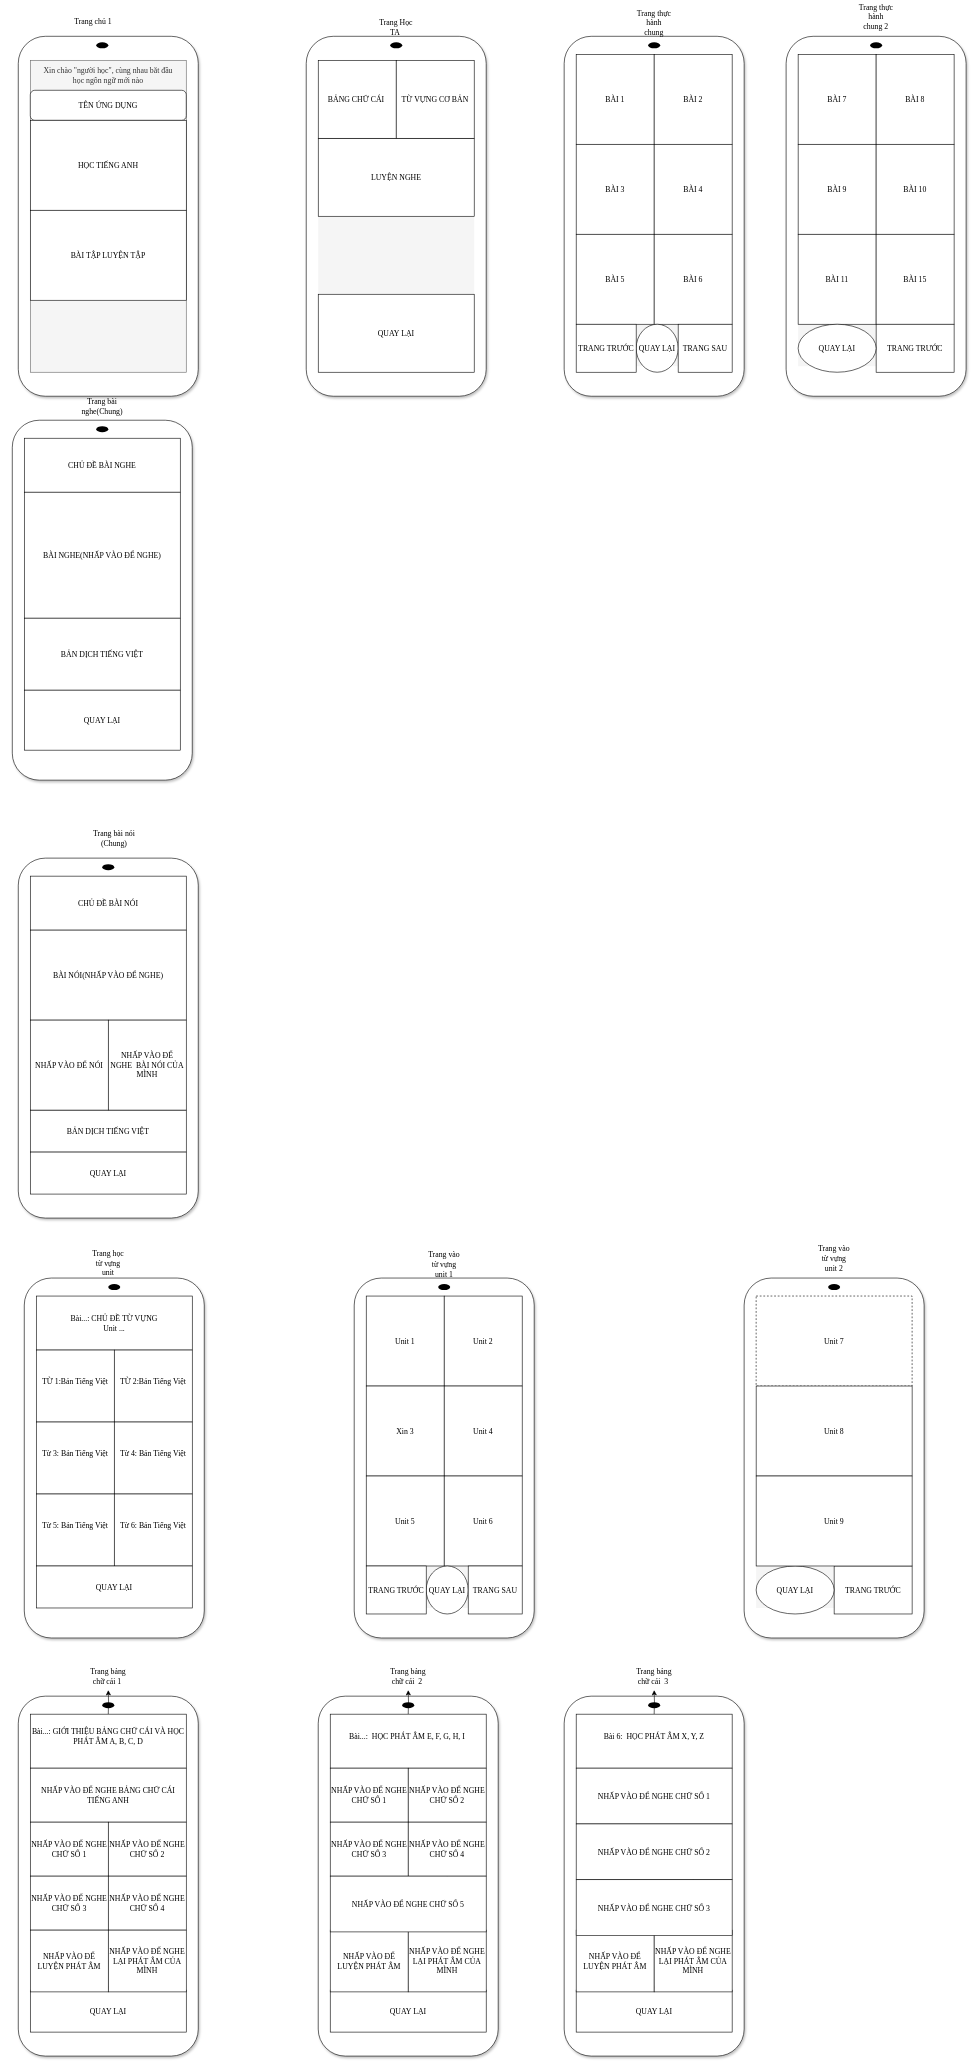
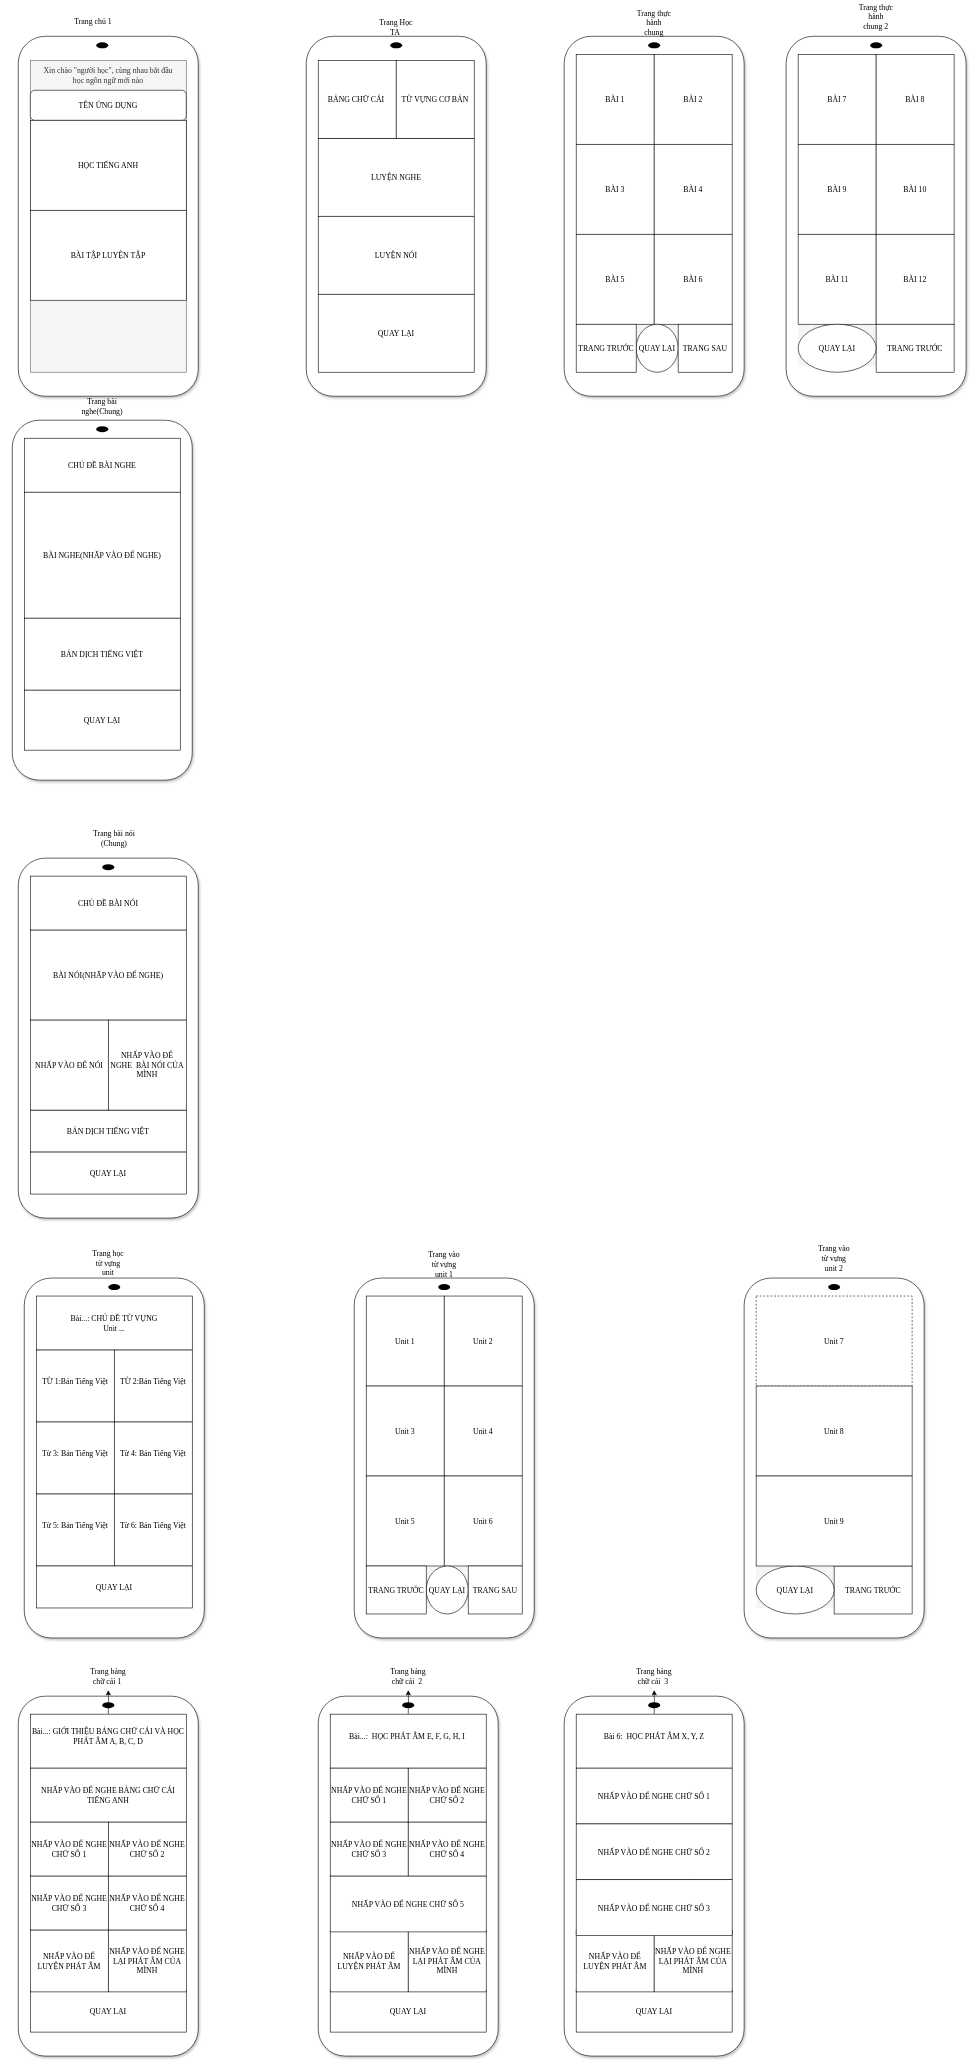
node "LUYỆN NÓI": added
node "BÀI 15": label "BÀI 15" -> "BÀI 12"
node "Xin 3": label "Xin 3" -> "Unit 3"
